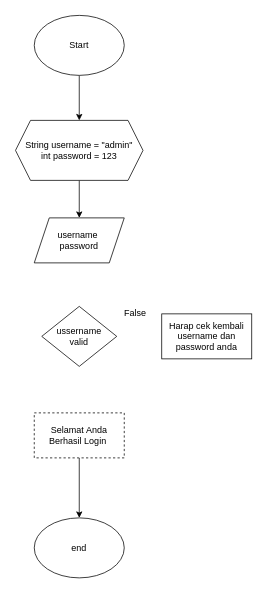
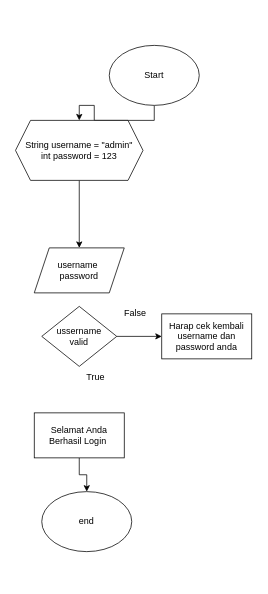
node "Start": moved (79, 45) -> (154, 75)
node "username password": moved (79, 240) -> (79, 270)
edge "ussername valid" -> "Harap cek kembali username dan password anda": added
node "True": added
node "Selamat Anda Berhasil Login": style dashed -> solid
node "end": moved (79, 548) -> (87, 522)
